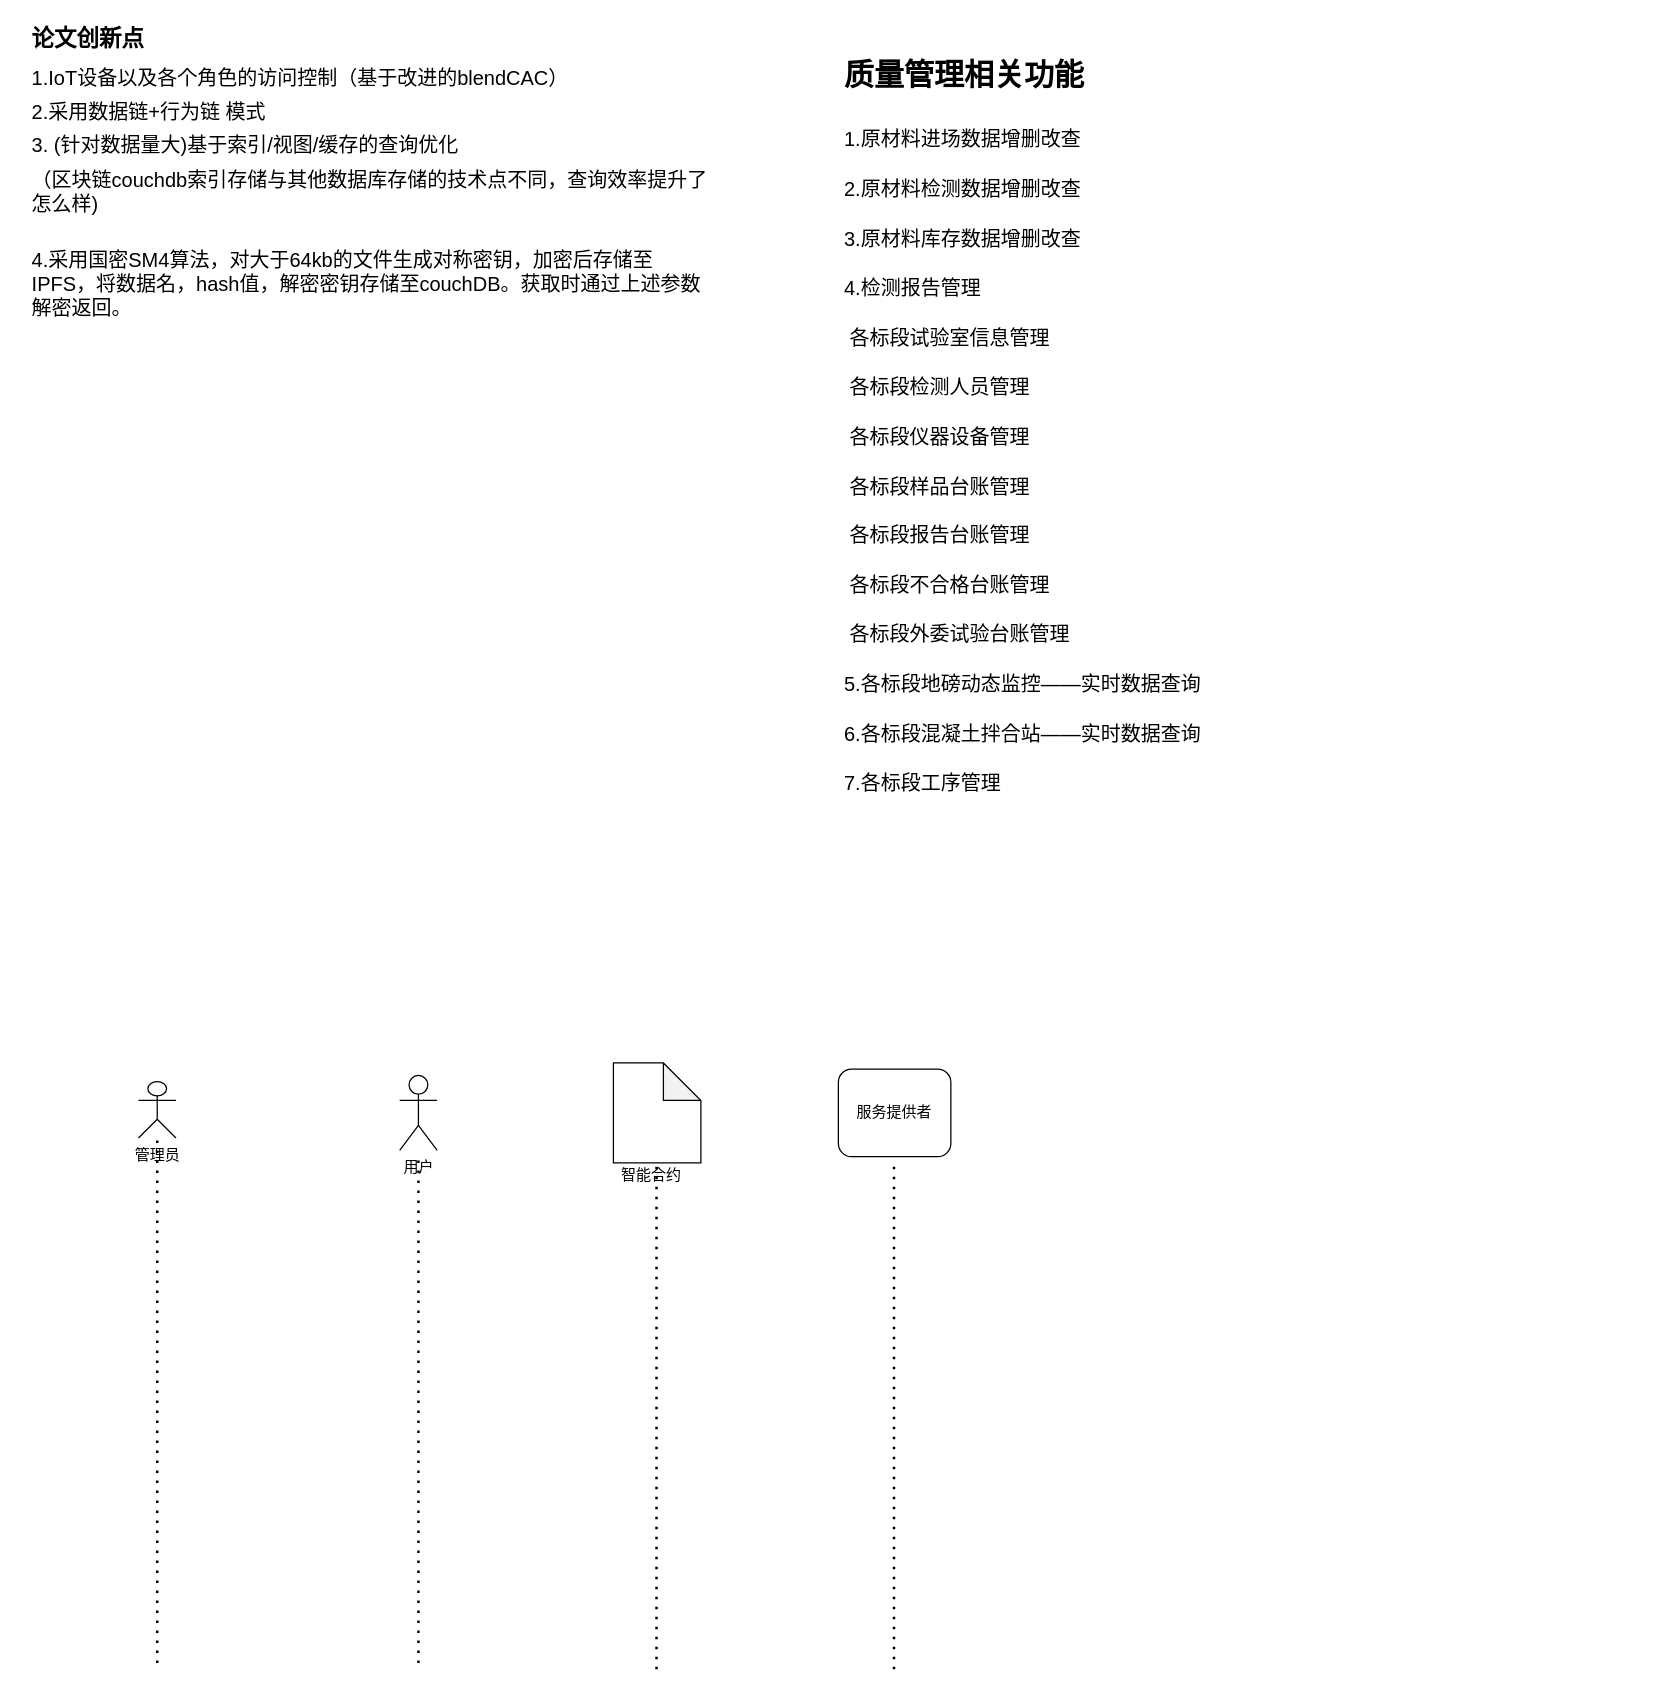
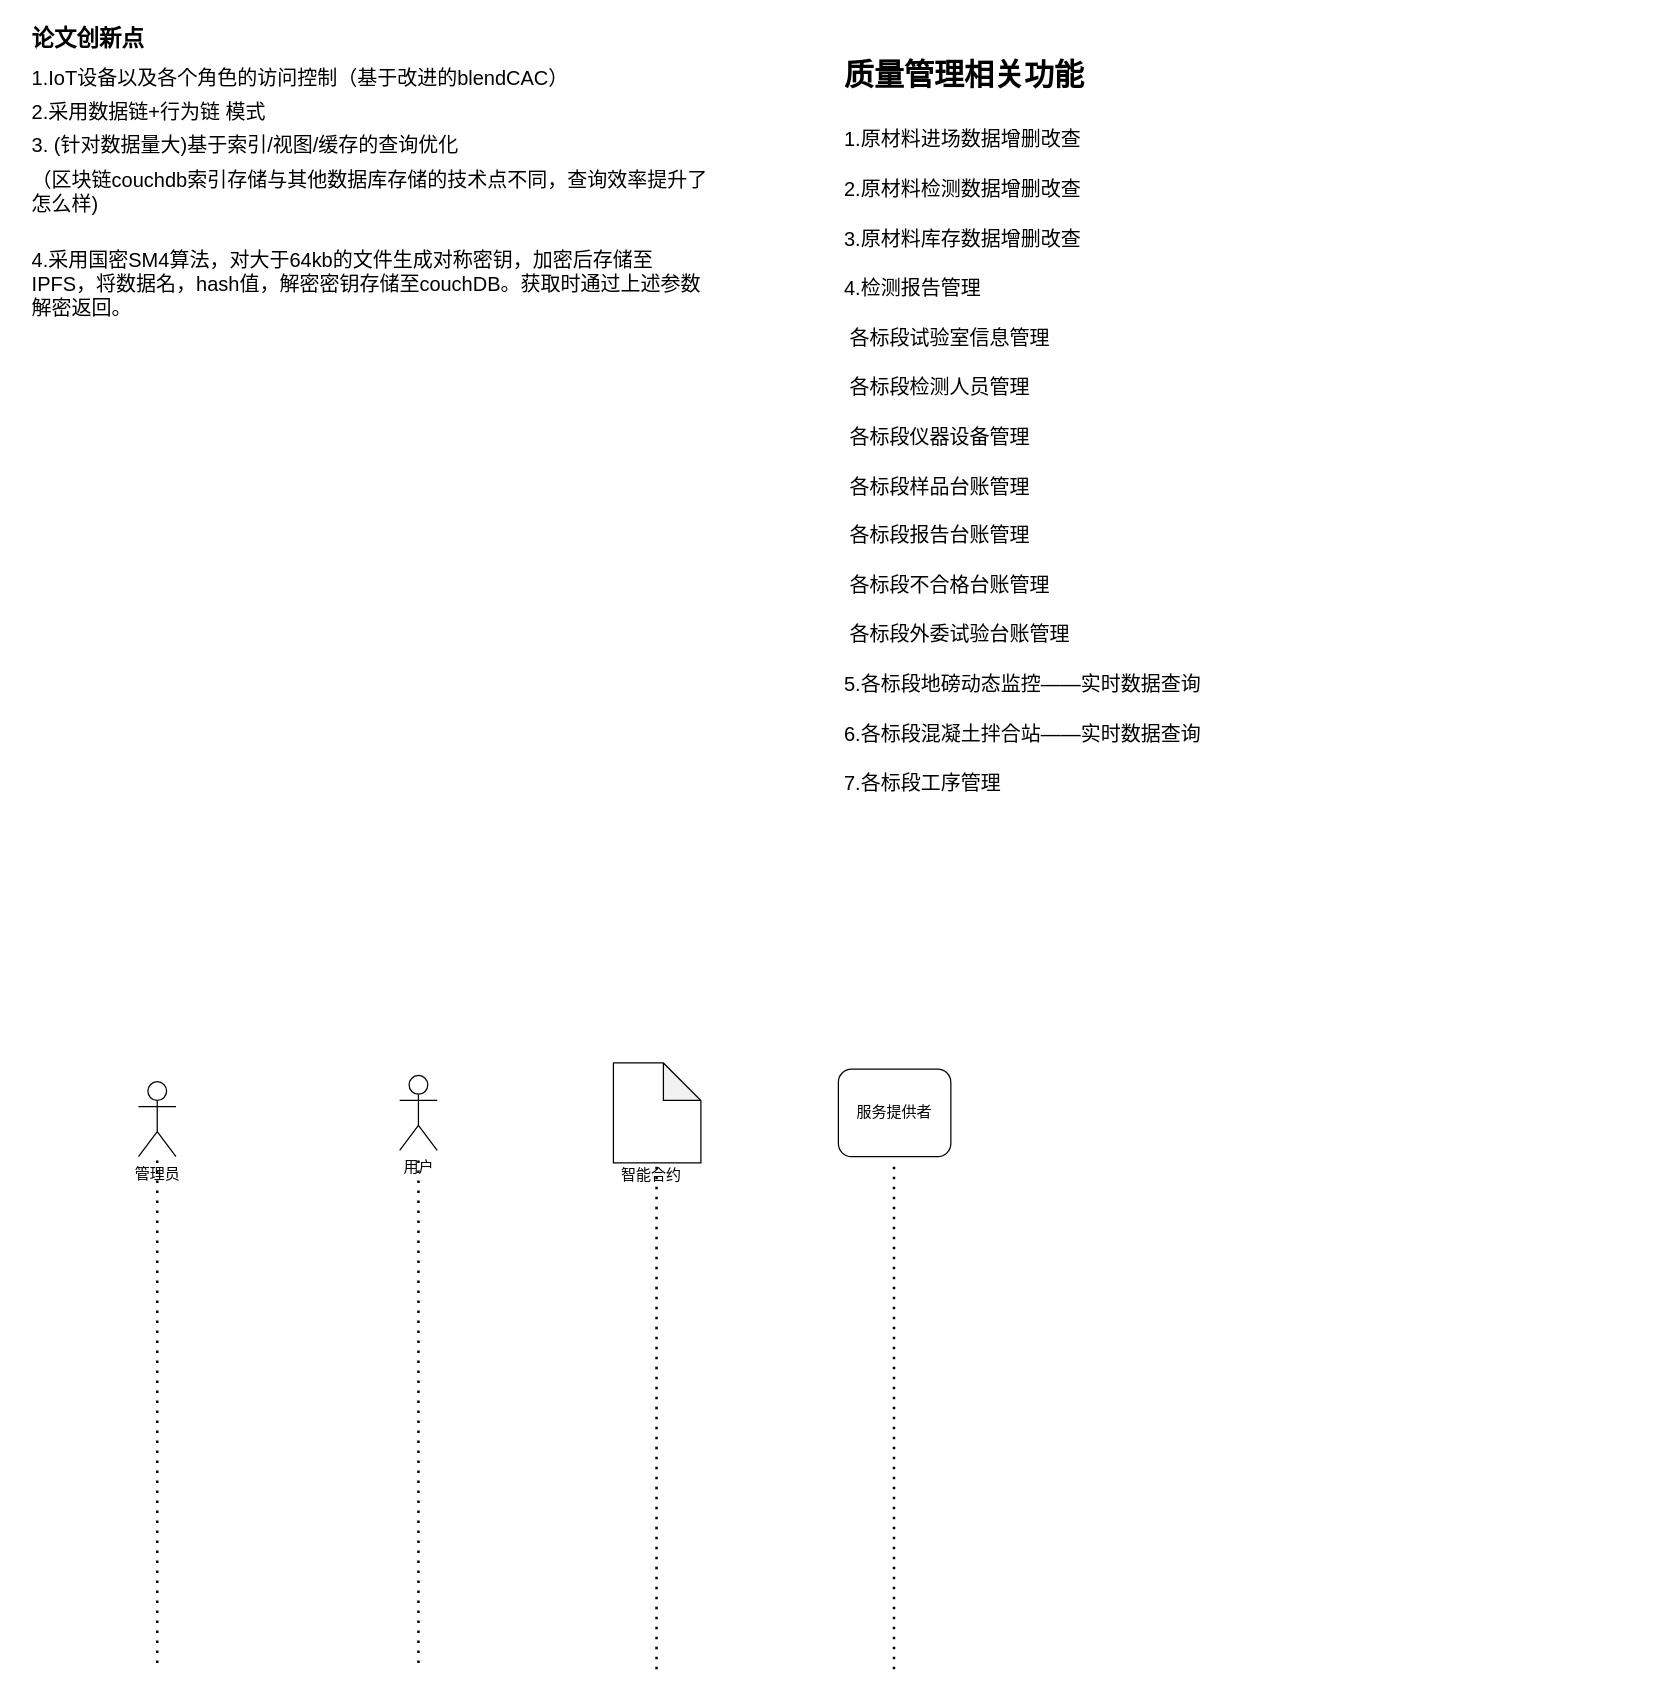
node "管理员": size 38x56 -> 38x75
